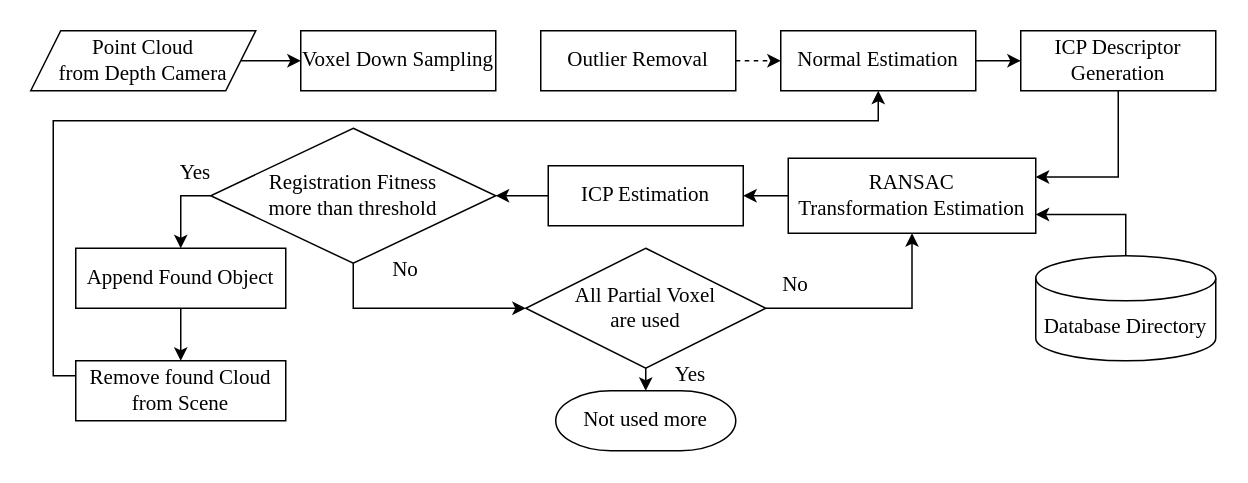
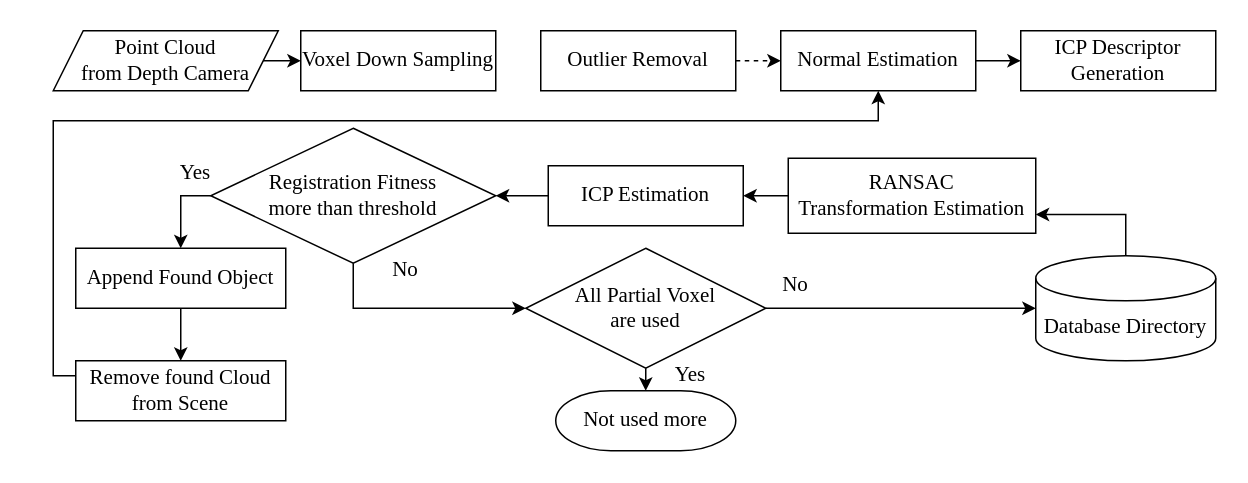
node "Point Cloudfrom Depth Camera": moved (143, 61) -> (166, 61)
edge "ICP Descriptor Generation" -> "RANSACTransformation Estimation": removed
edge "All Partial Voxelare used" -> "RANSACTransformation Estimation": now "All Partial Voxelare used" -> "Database Directory"
